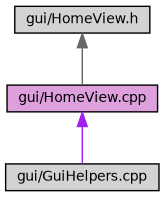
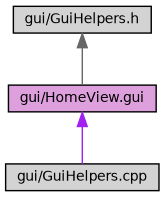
node "gui/HomeView.h": label "gui/HomeView.h" -> "gui/GuiHelpers.h"
node "gui/HomeView.cpp": label "gui/HomeView.cpp" -> "gui/HomeView.gui"
